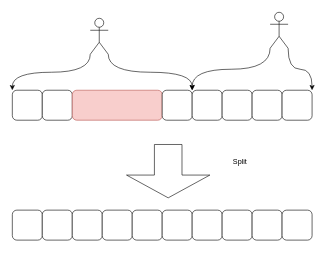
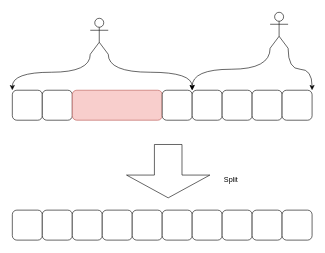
node "Split": moved (240, 162) -> (231, 180)
